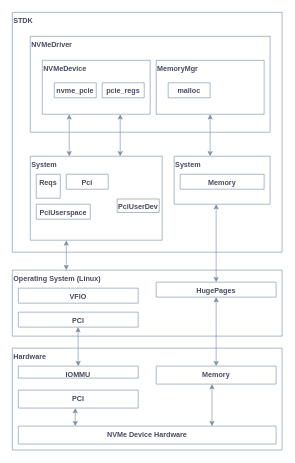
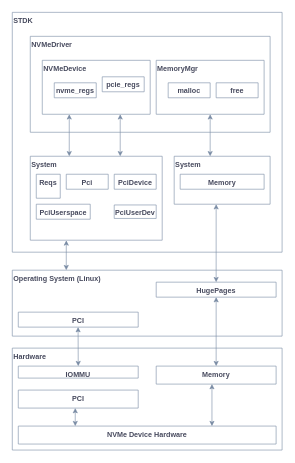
node "pcie_regs": moved (123, 90) -> (123, 84)
node "free": added
node "nvme_pcie": label "nvme_pcie" -> "nvme_regs"
node "PciDevice": added
node "PciUserDev": moved (138, 206) -> (135, 212)
node "VFIO": removed
